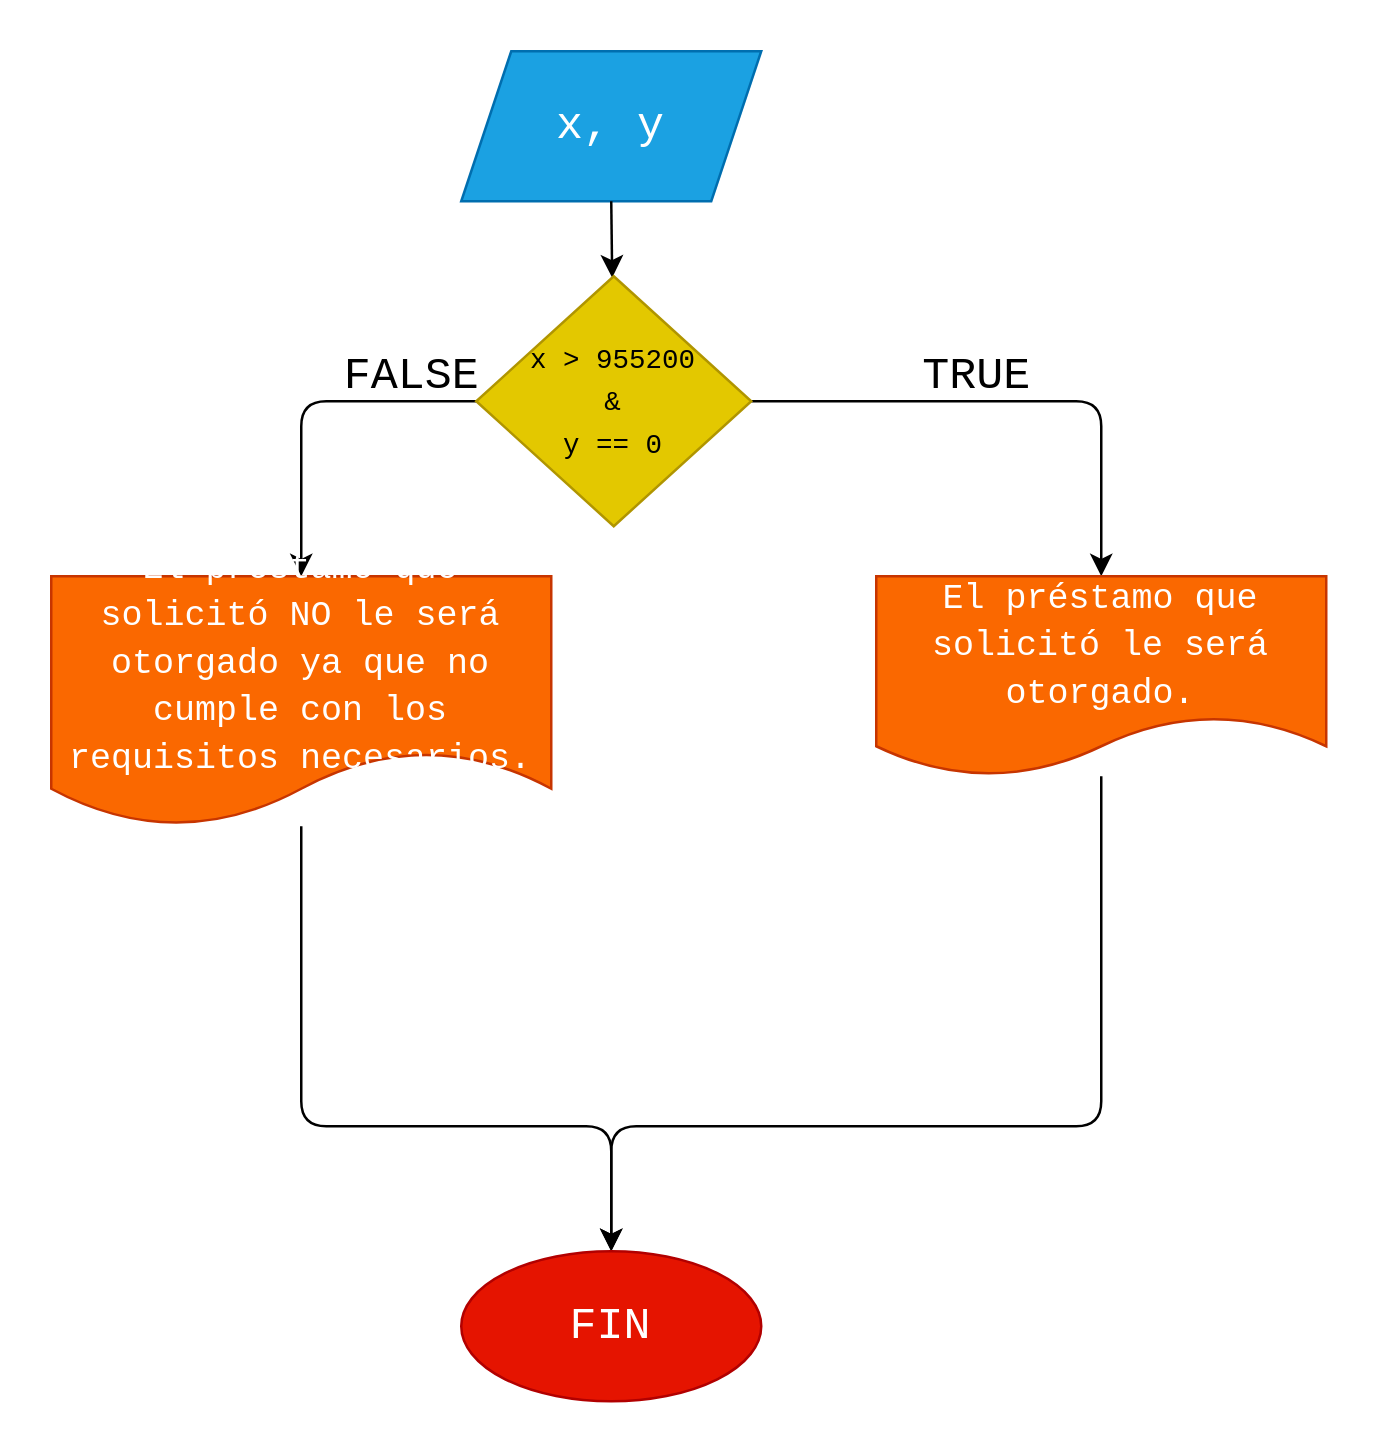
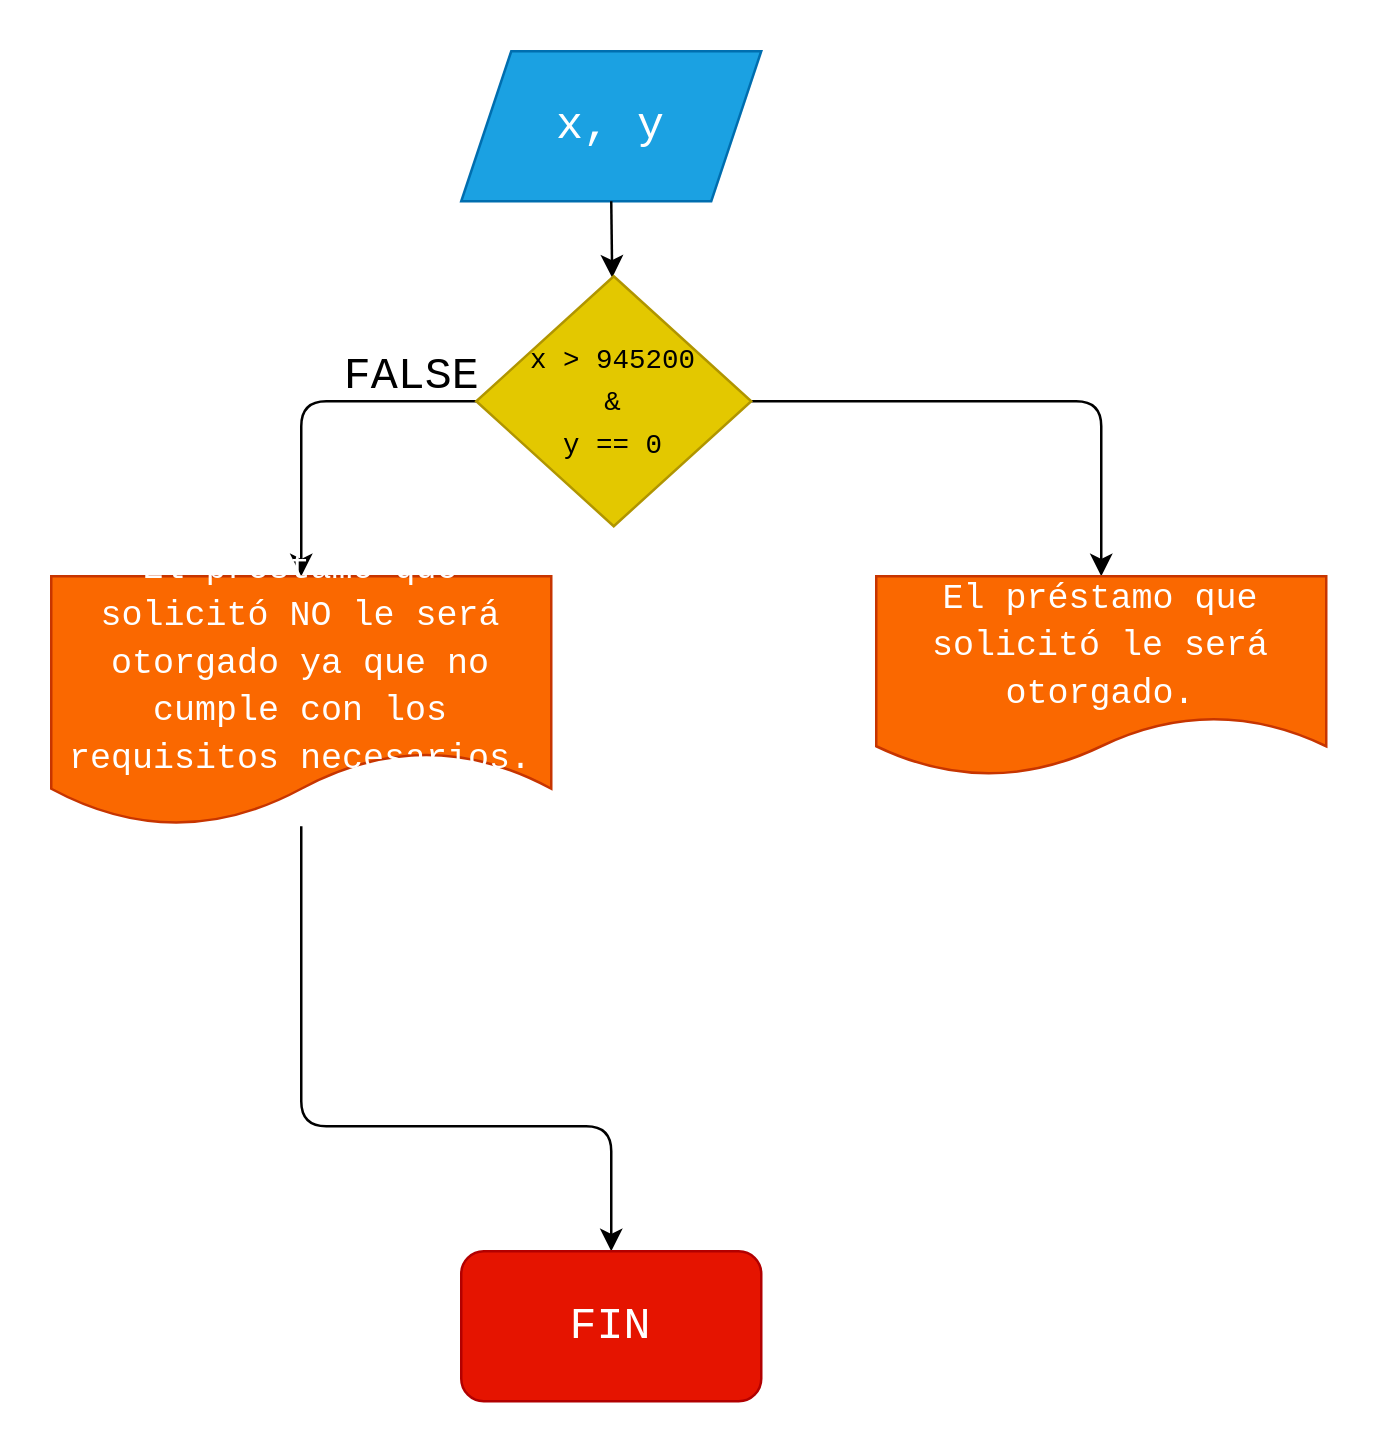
node "TRUE": removed
node "x > 955200 & y == 0": label "x > 955200 & y == 0" -> "x > 945200 & y == 0"
edge "El préstamo que solicitó le será otorgado." -> "FIN": removed
node "FIN": shape ellipse -> rounded rectangle
